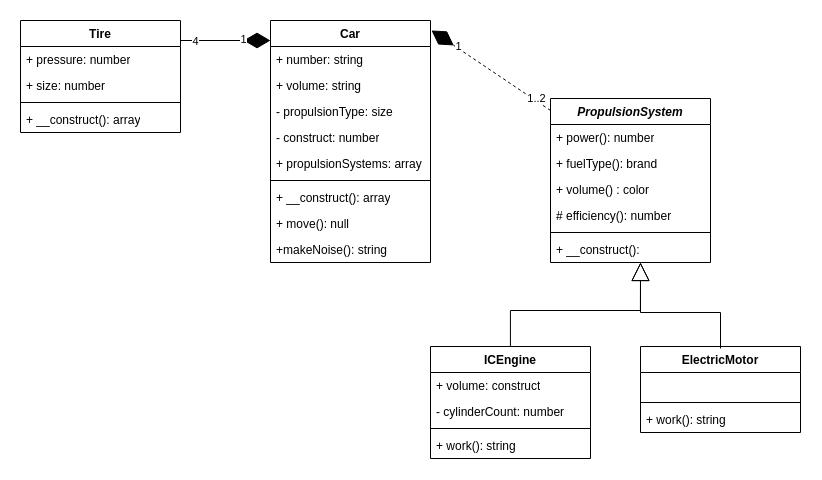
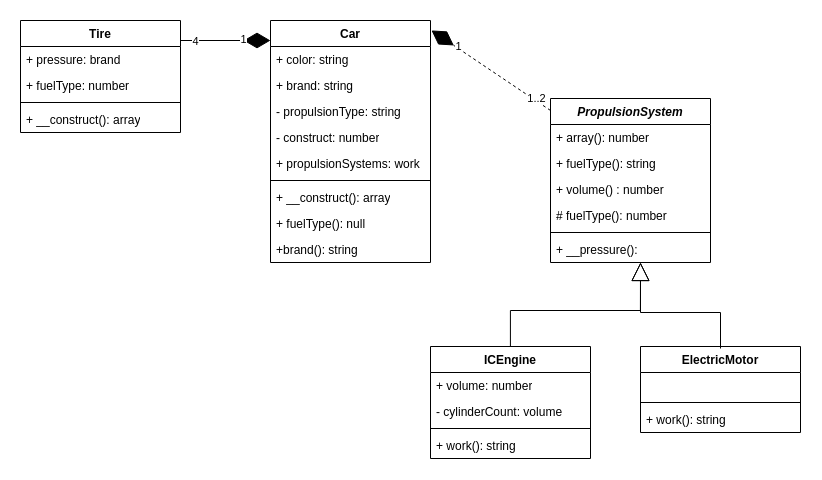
node "+ pressure: number": label "+ pressure: number" -> "+ pressure: brand"
node "+ number: string": label "+ number: string" -> "+ color: string"
node "+ size: number": label "+ size: number" -> "+ fuelType: number"
node "+ volume: string": label "+ volume: string" -> "+ brand: string"
node "- propulsionType: size": label "- propulsionType: size" -> "- propulsionType: string"
node "+ power(): number": label "+ power(): number" -> "+ array(): number"
node "+ fuelType(): brand": label "+ fuelType(): brand" -> "+ fuelType(): string"
node "+ propulsionSystems: array": label "+ propulsionSystems: array" -> "+ propulsionSystems: work"
node "+ volume() : color": label "+ volume() : color" -> "+ volume() : number"
node "# efficiency(): number": label "# efficiency(): number" -> "# fuelType(): number"
node "+ move(): null": label "+ move(): null" -> "+ fuelType(): null"
node "+makeNoise(): string": label "+makeNoise(): string" -> "+brand(): string"
node "+ __construct():": label "+ __construct():" -> "+ __pressure():"
node "+ volume: construct": label "+ volume: construct" -> "+ volume: number"
node "- cylinderCount: number": label "- cylinderCount: number" -> "- cylinderCount: volume"
